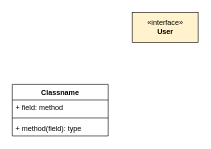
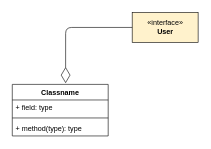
edge "«interface» User" -> "Classname": added
node "+ field: method": label "+ field: method" -> "+ field: type"
node "+ method(field): type": label "+ method(field): type" -> "+ method(type): type"
